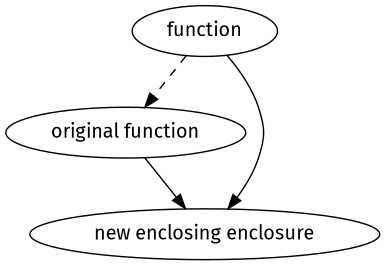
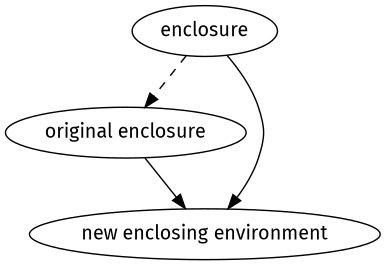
node "function": label "function" -> "enclosure"
node "original function": label "original function" -> "original enclosure"
node "new enclosing enclosure": label "new enclosing enclosure" -> "new enclosing environment"
